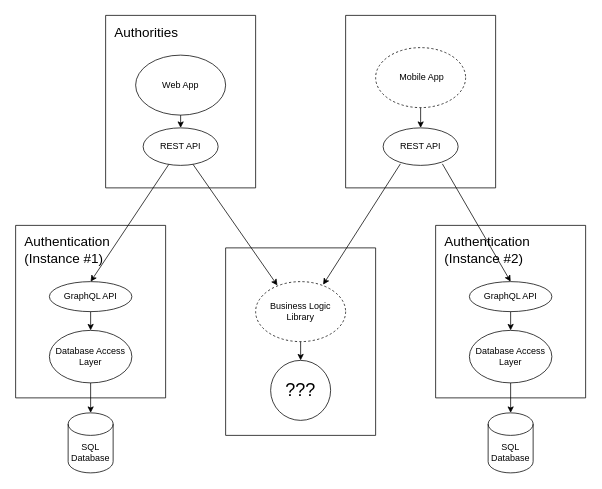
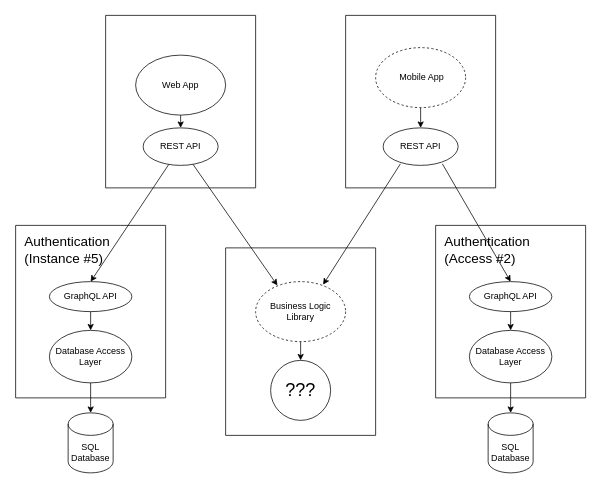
node "Authorities": removed
node "Authentication (Instance #1)": label "Authentication (Instance #1)" -> "Authentication (Instance #5)"
node "Authentication (Instance #2)": label "Authentication (Instance #2)" -> "Authentication (Access #2)"
